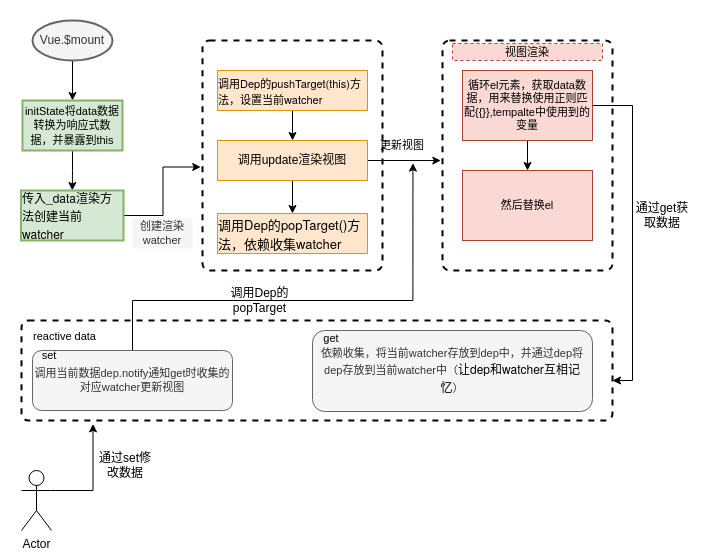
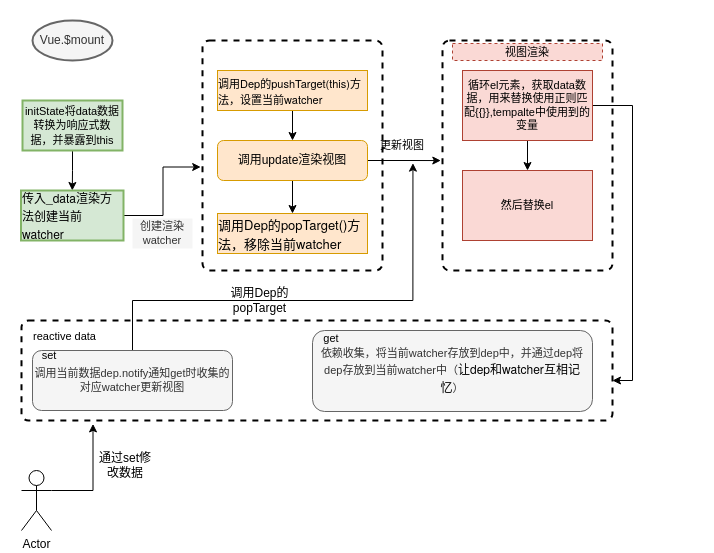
edge "Vue.$mount" -> "initState将data数据转换为响应式数据，并暴露到this": removed
node "调用update渲染视图": shape rectangle -> rounded rectangle
node "通过get获取数据": removed
node "调用Dep的popTarget()方法，依赖收集watcher": label "调用Dep的popTarget()方法，依赖收集watcher" -> "调用Dep的popTarget()方法，移除当前watcher"
